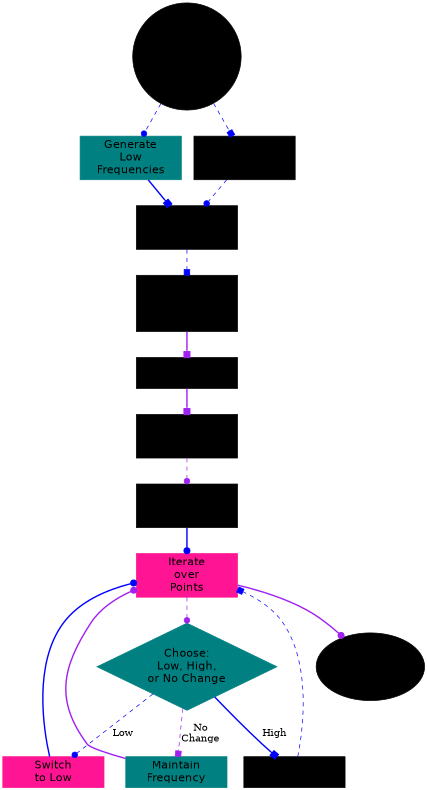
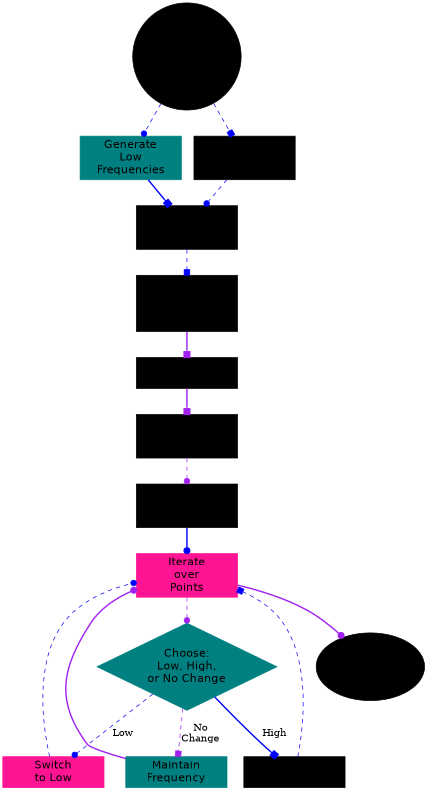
edge "Switch to Low" -> "Iterate over Points": style bold -> dashed
